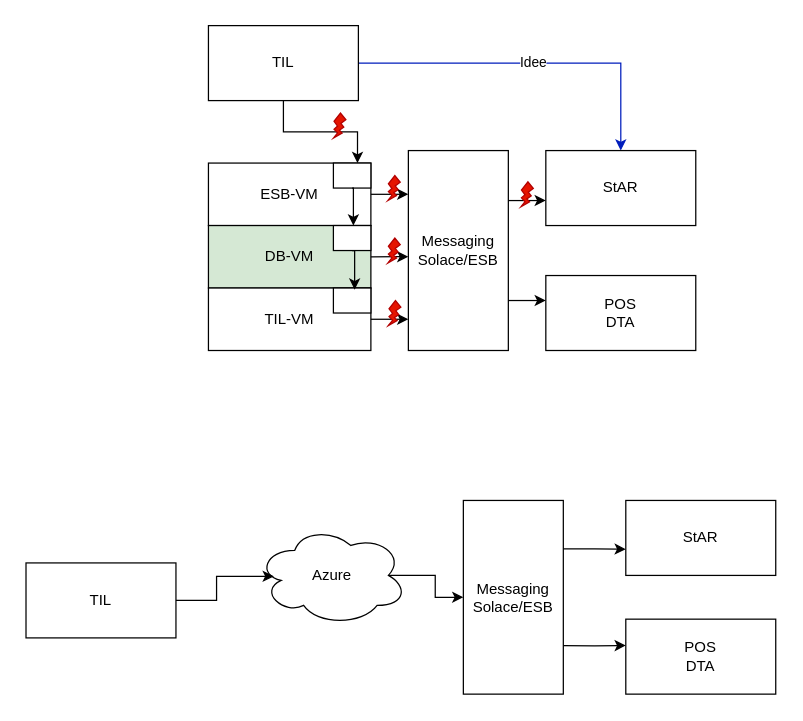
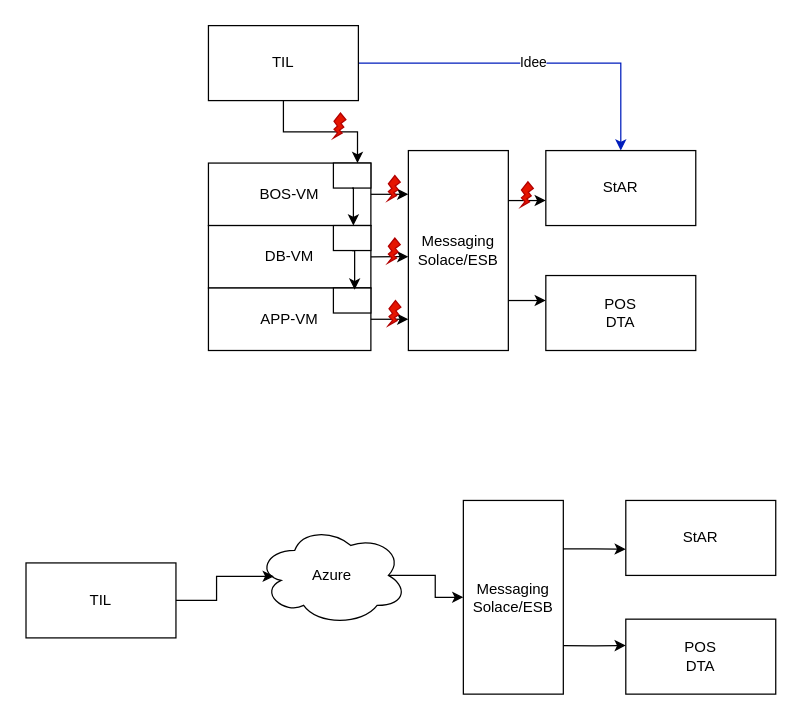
node "ESB-VM": label "ESB-VM" -> "BOS-VM"
node "DB-VM": fillcolor #d5e8d4 -> #ffffff
node "TIL-VM": label "TIL-VM" -> "APP-VM"
